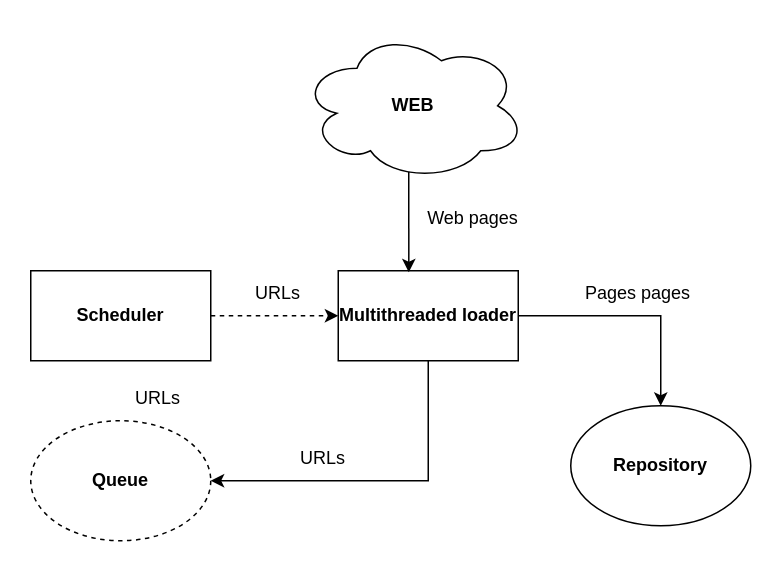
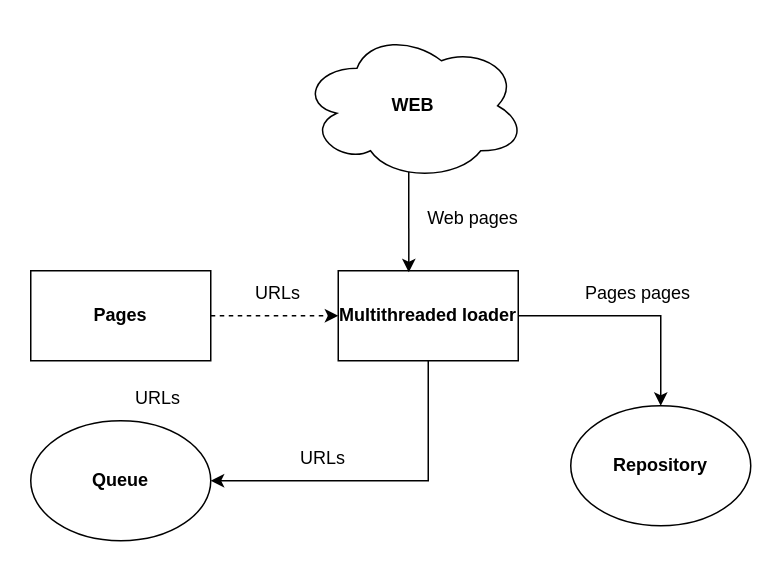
node "Scheduler": label "Scheduler" -> "Pages"
node "Queue": style dashed -> solid
